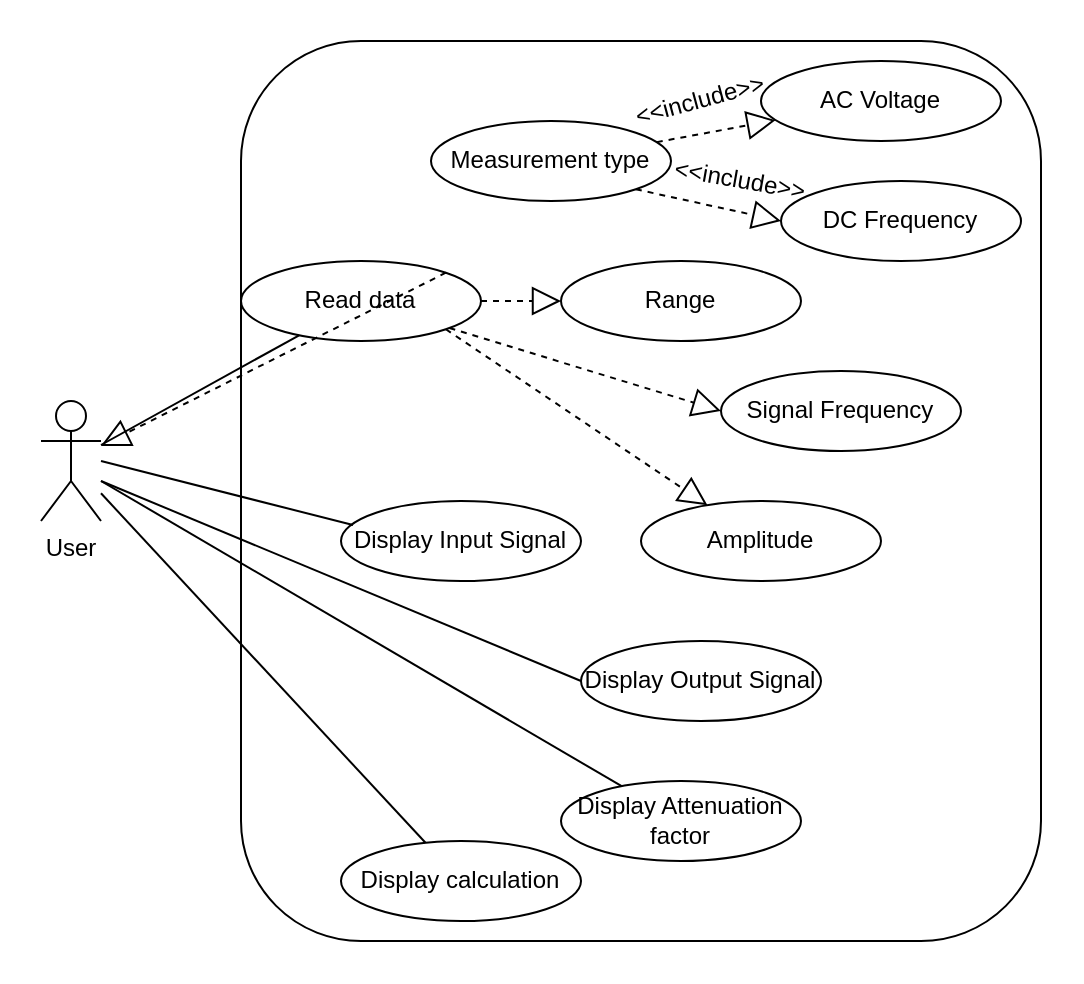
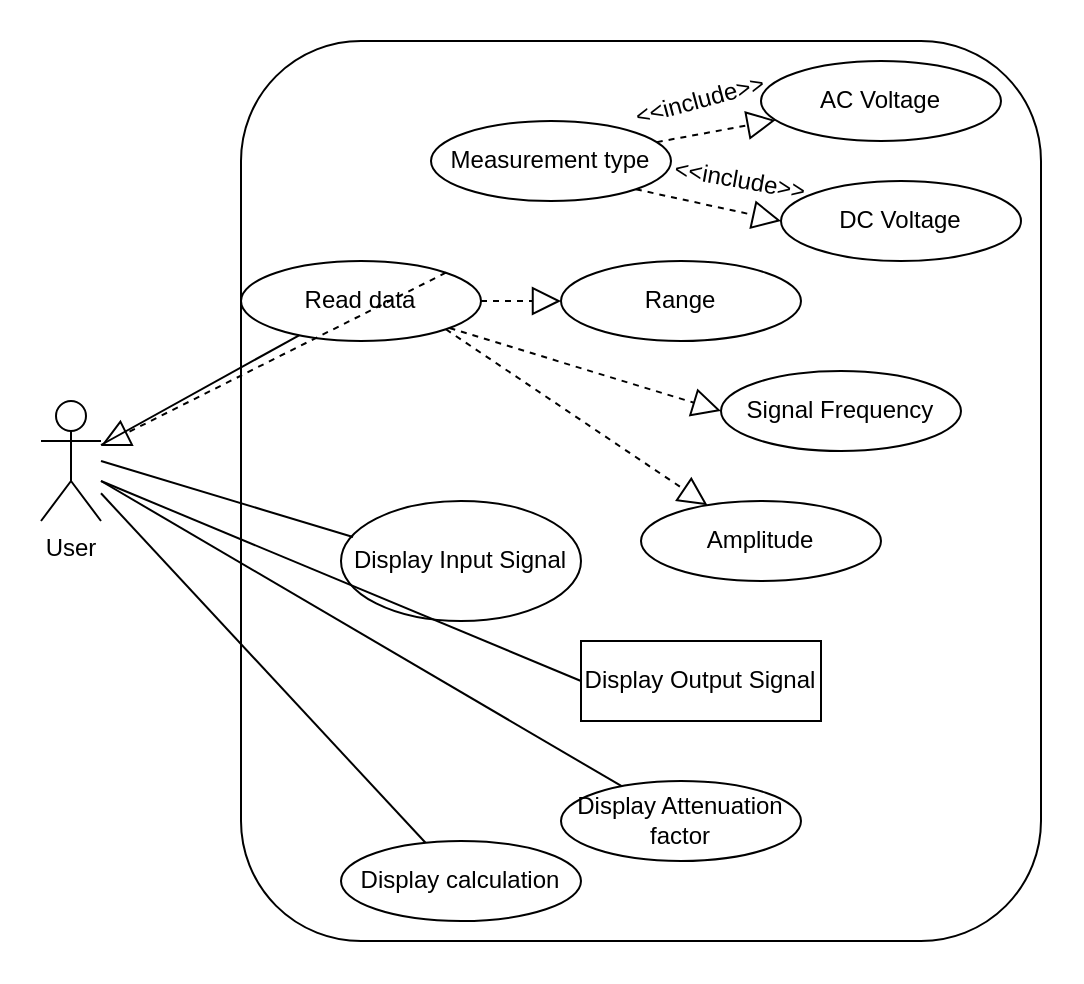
node "DC Frequency": label "DC Frequency" -> "DC Voltage"
node "Display Input Signal": size 240x80 -> 240x120
node "Display Output Signal": shape ellipse -> rectangle
